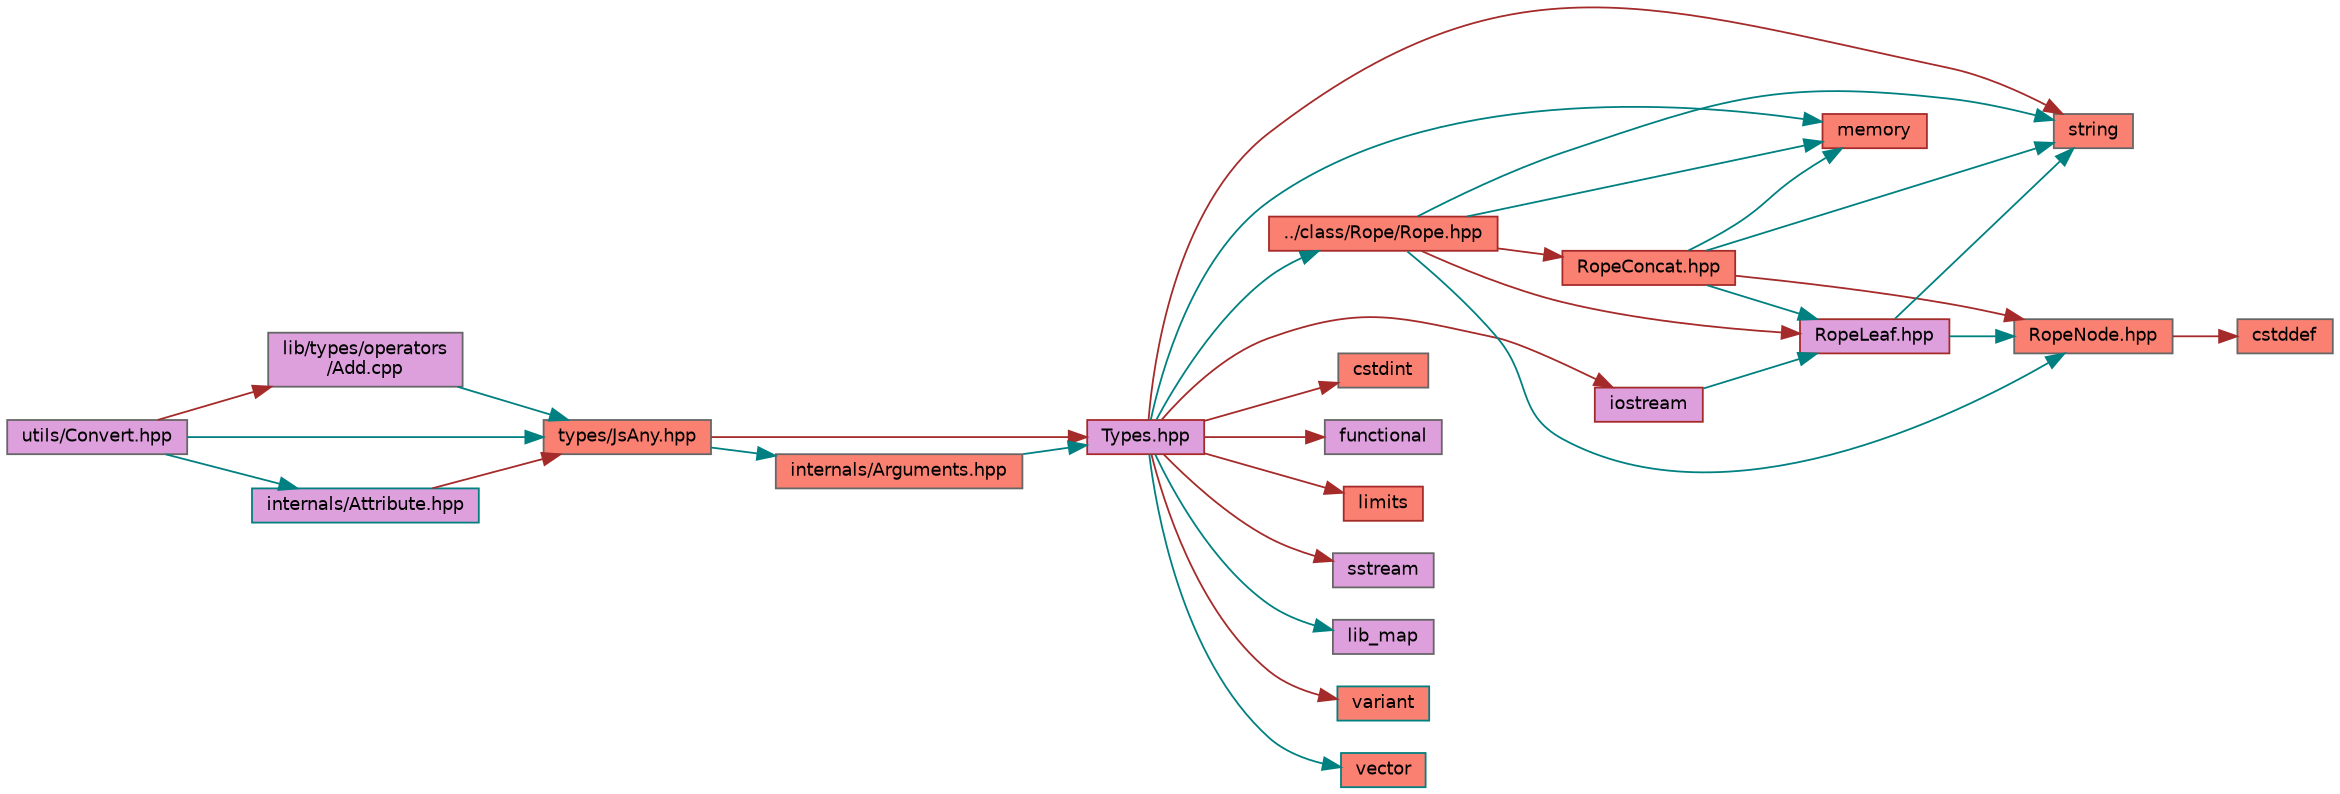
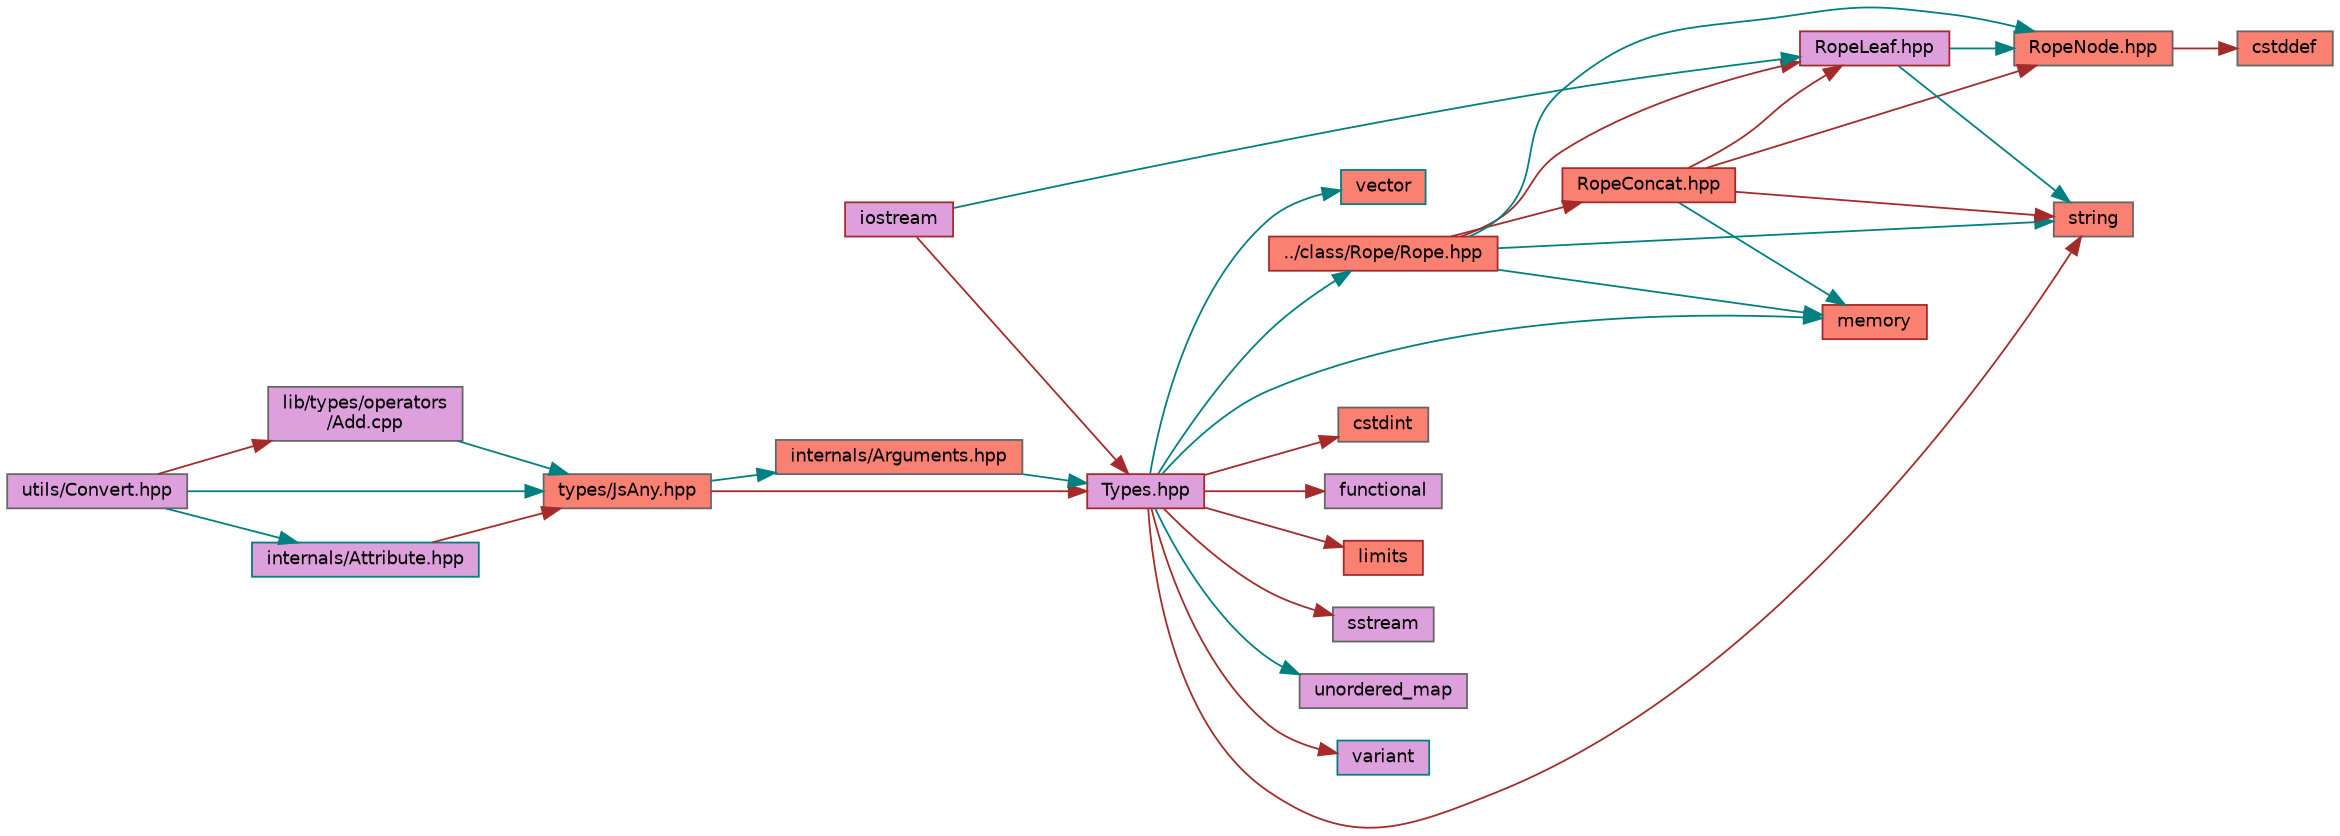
edge "RopeConcat.hpp" -> "string": color teal -> brown
edge "RopeConcat.hpp" -> "RopeLeaf.hpp": color teal -> brown
edge "Types.hpp" -> "iostream": reversed
node "lib_map": label "lib_map" -> "unordered_map"
node "variant": fillcolor salmon -> plum
